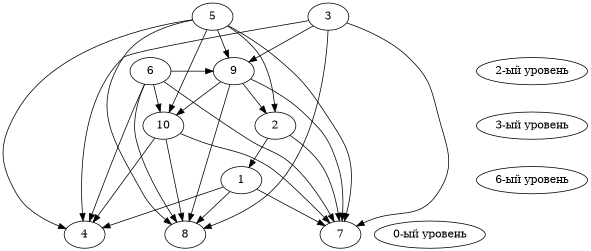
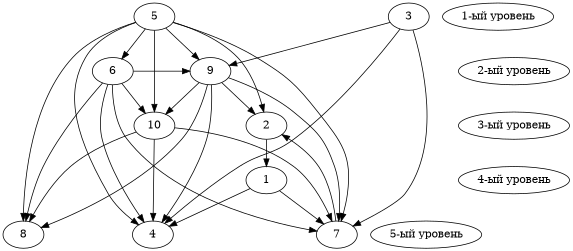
node "1-ый уровень": added
edge "5" -> "6": added
edge "9" -> "4": added
edge "3" -> "8": removed
edge "2" -> "7": reversed
node "6-ый уровень": label "6-ый уровень" -> "4-ый уровень"
edge "1" -> "8": removed
node "0-ый уровень": label "0-ый уровень" -> "5-ый уровень"
